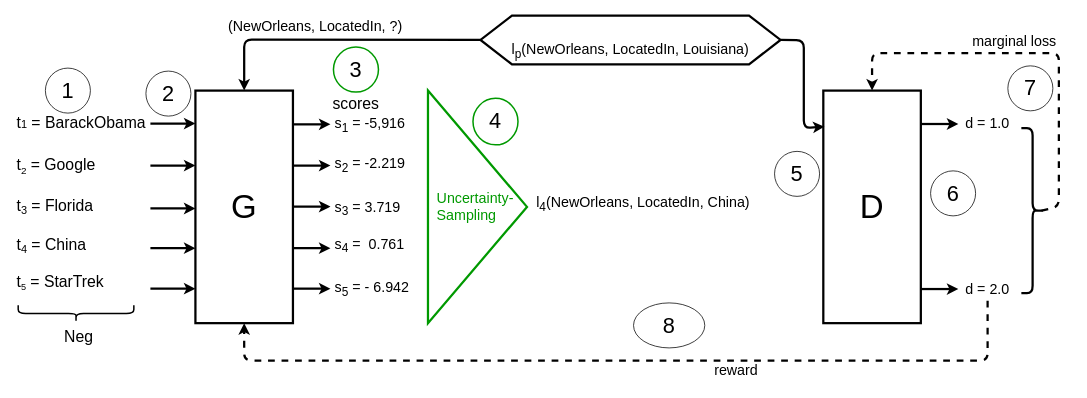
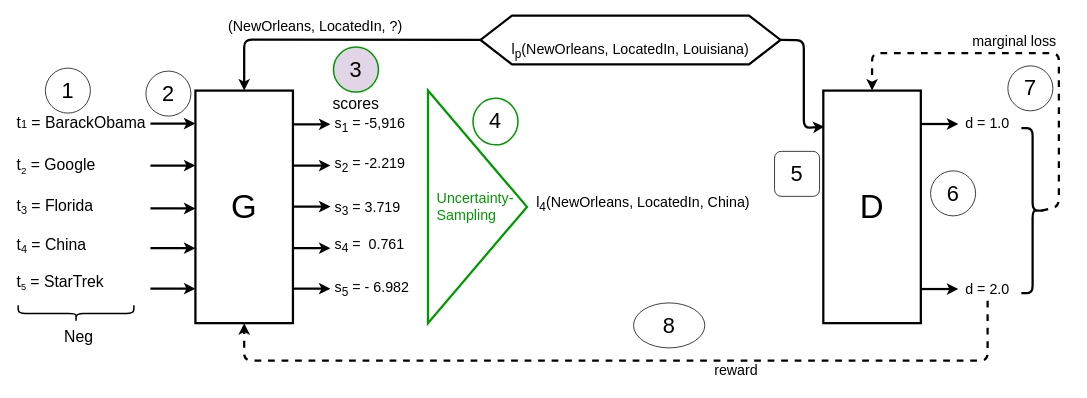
node "3": fillcolor #ffffff -> #e1d5e7
node "5": shape ellipse -> rounded rectangle
node "s5 = - 6.942": label "s5 = - 6.942" -> "s5 = - 6.982"
